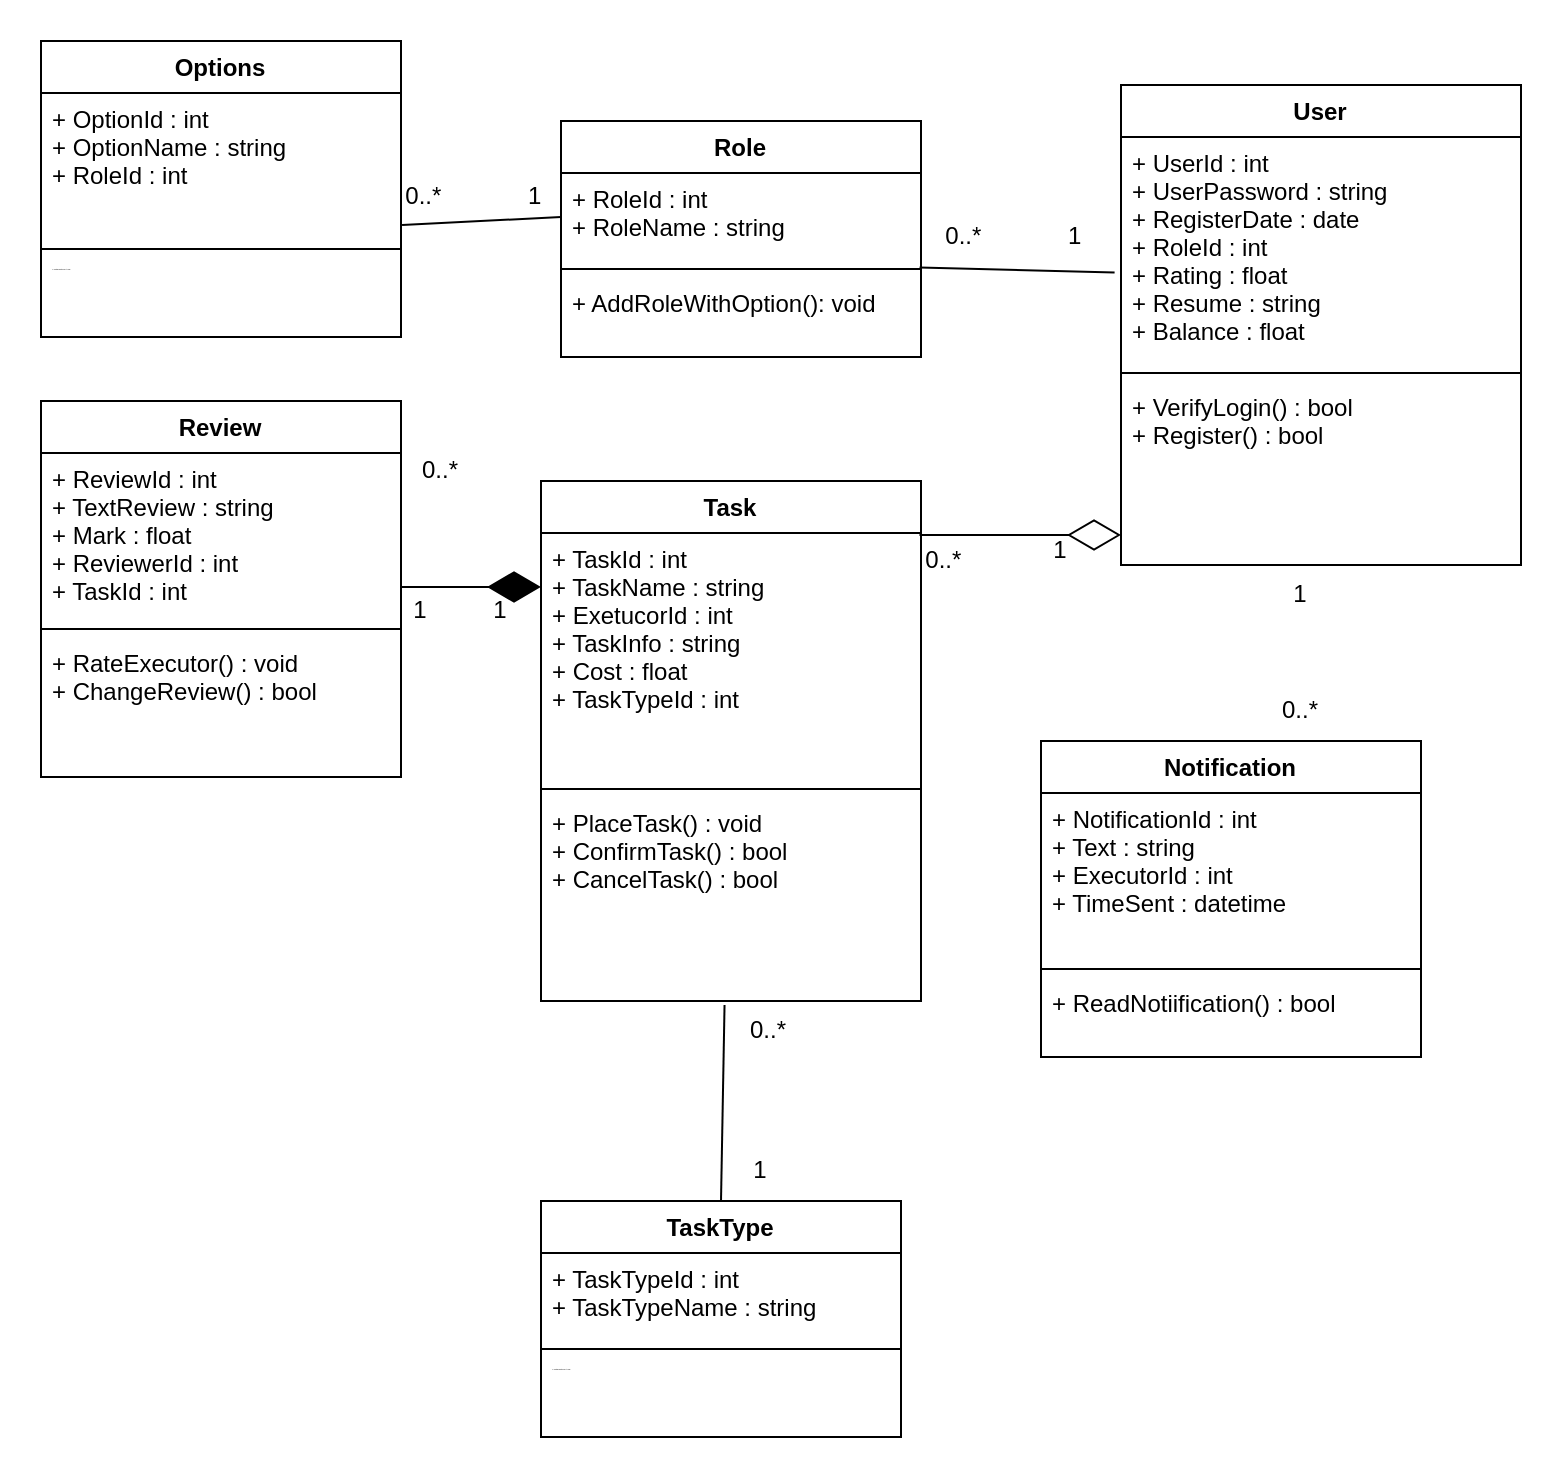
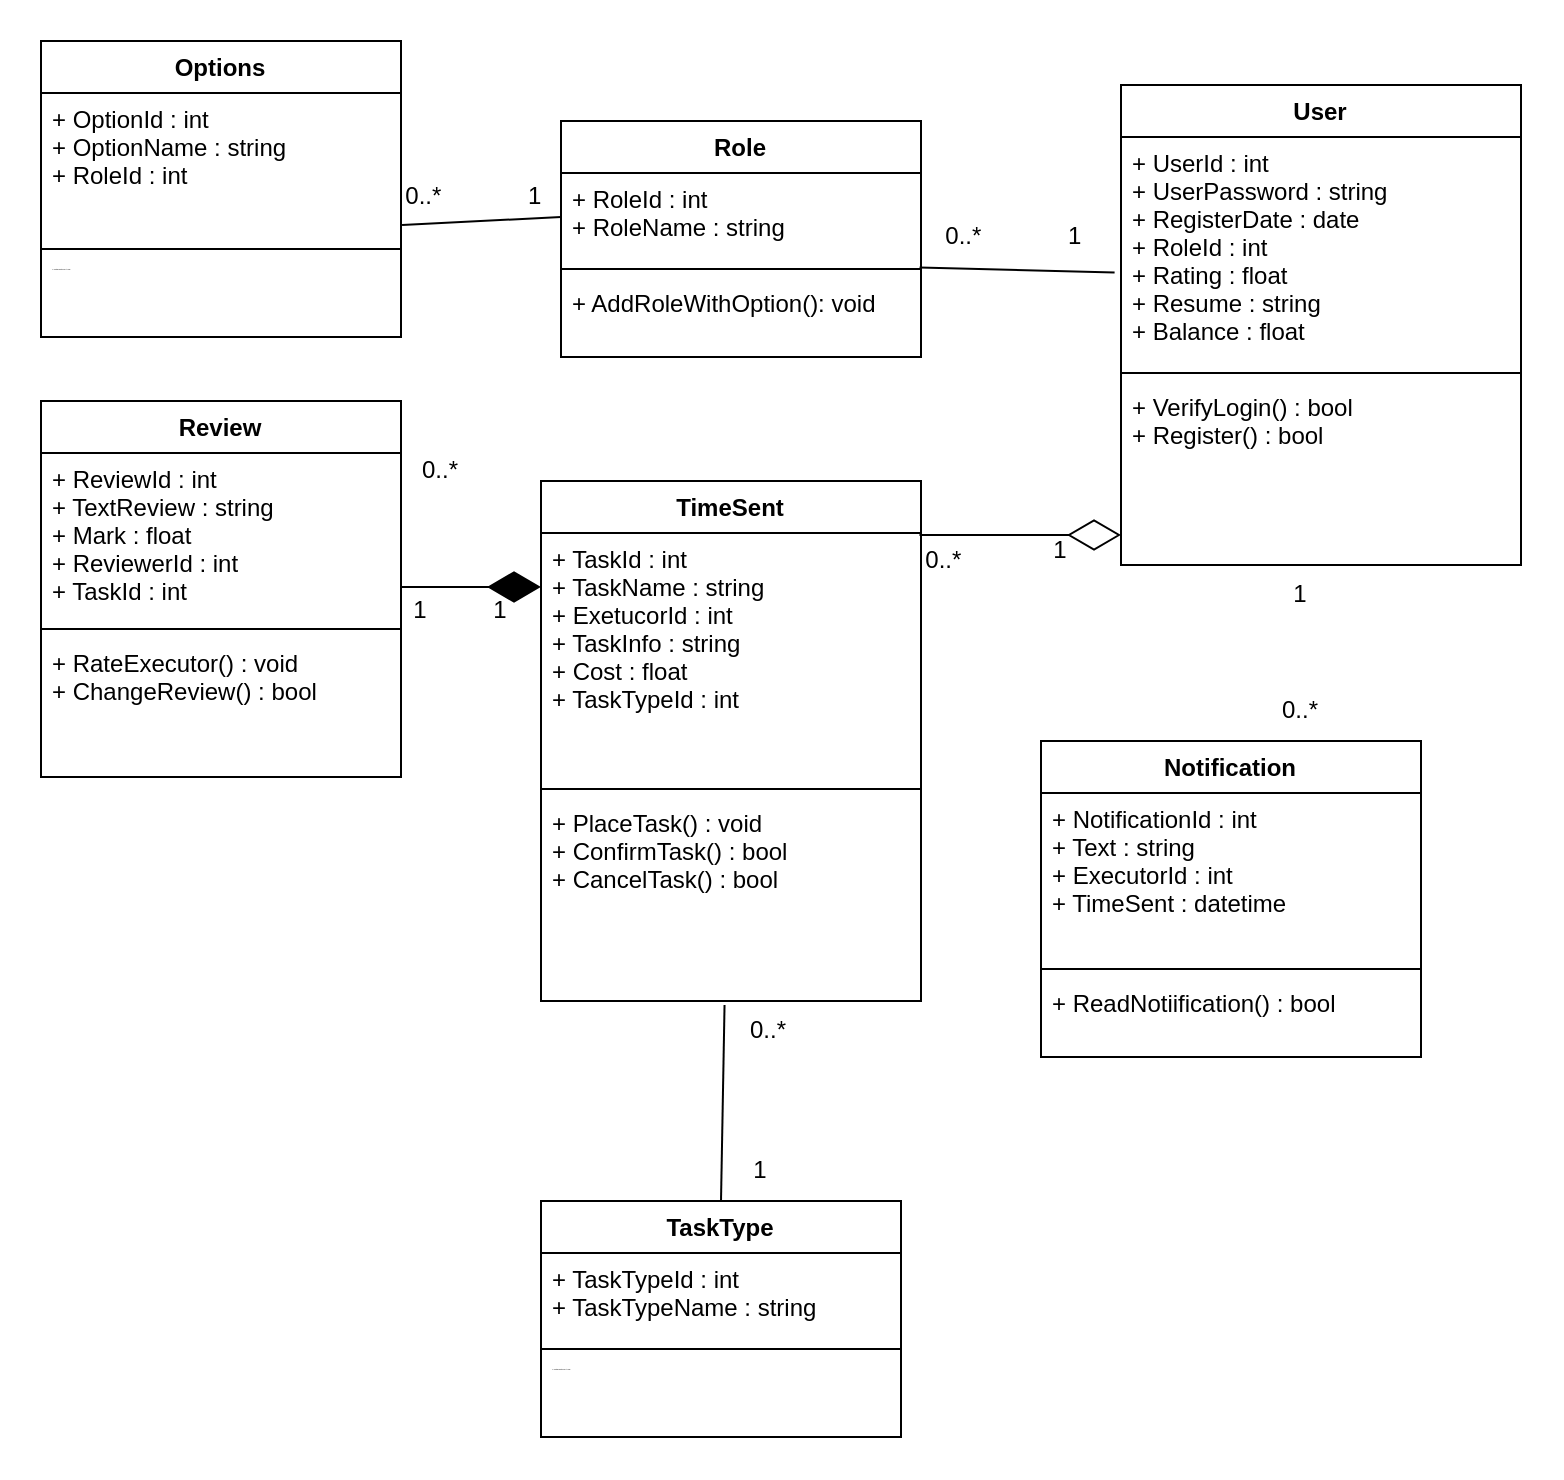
node "Task": label "Task" -> "TimeSent"
